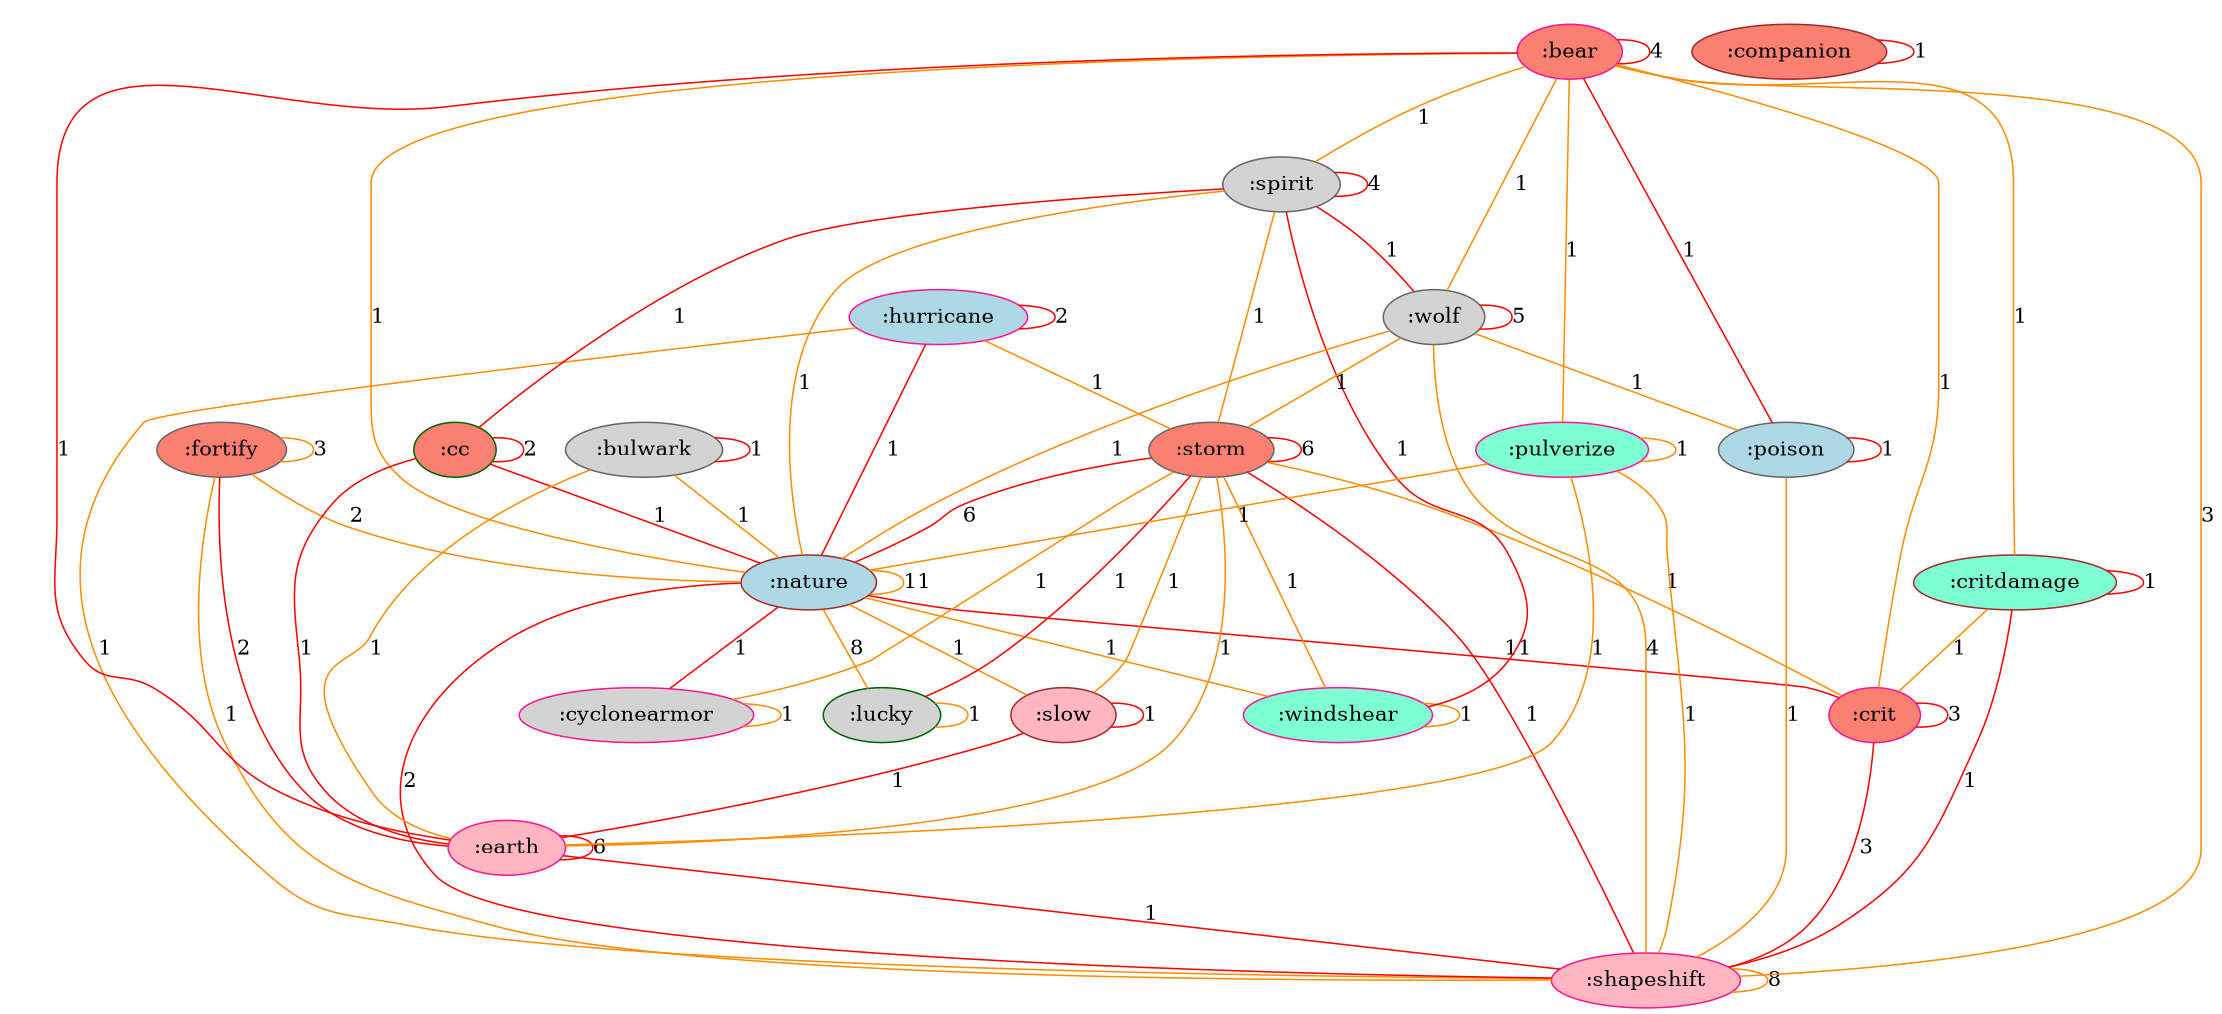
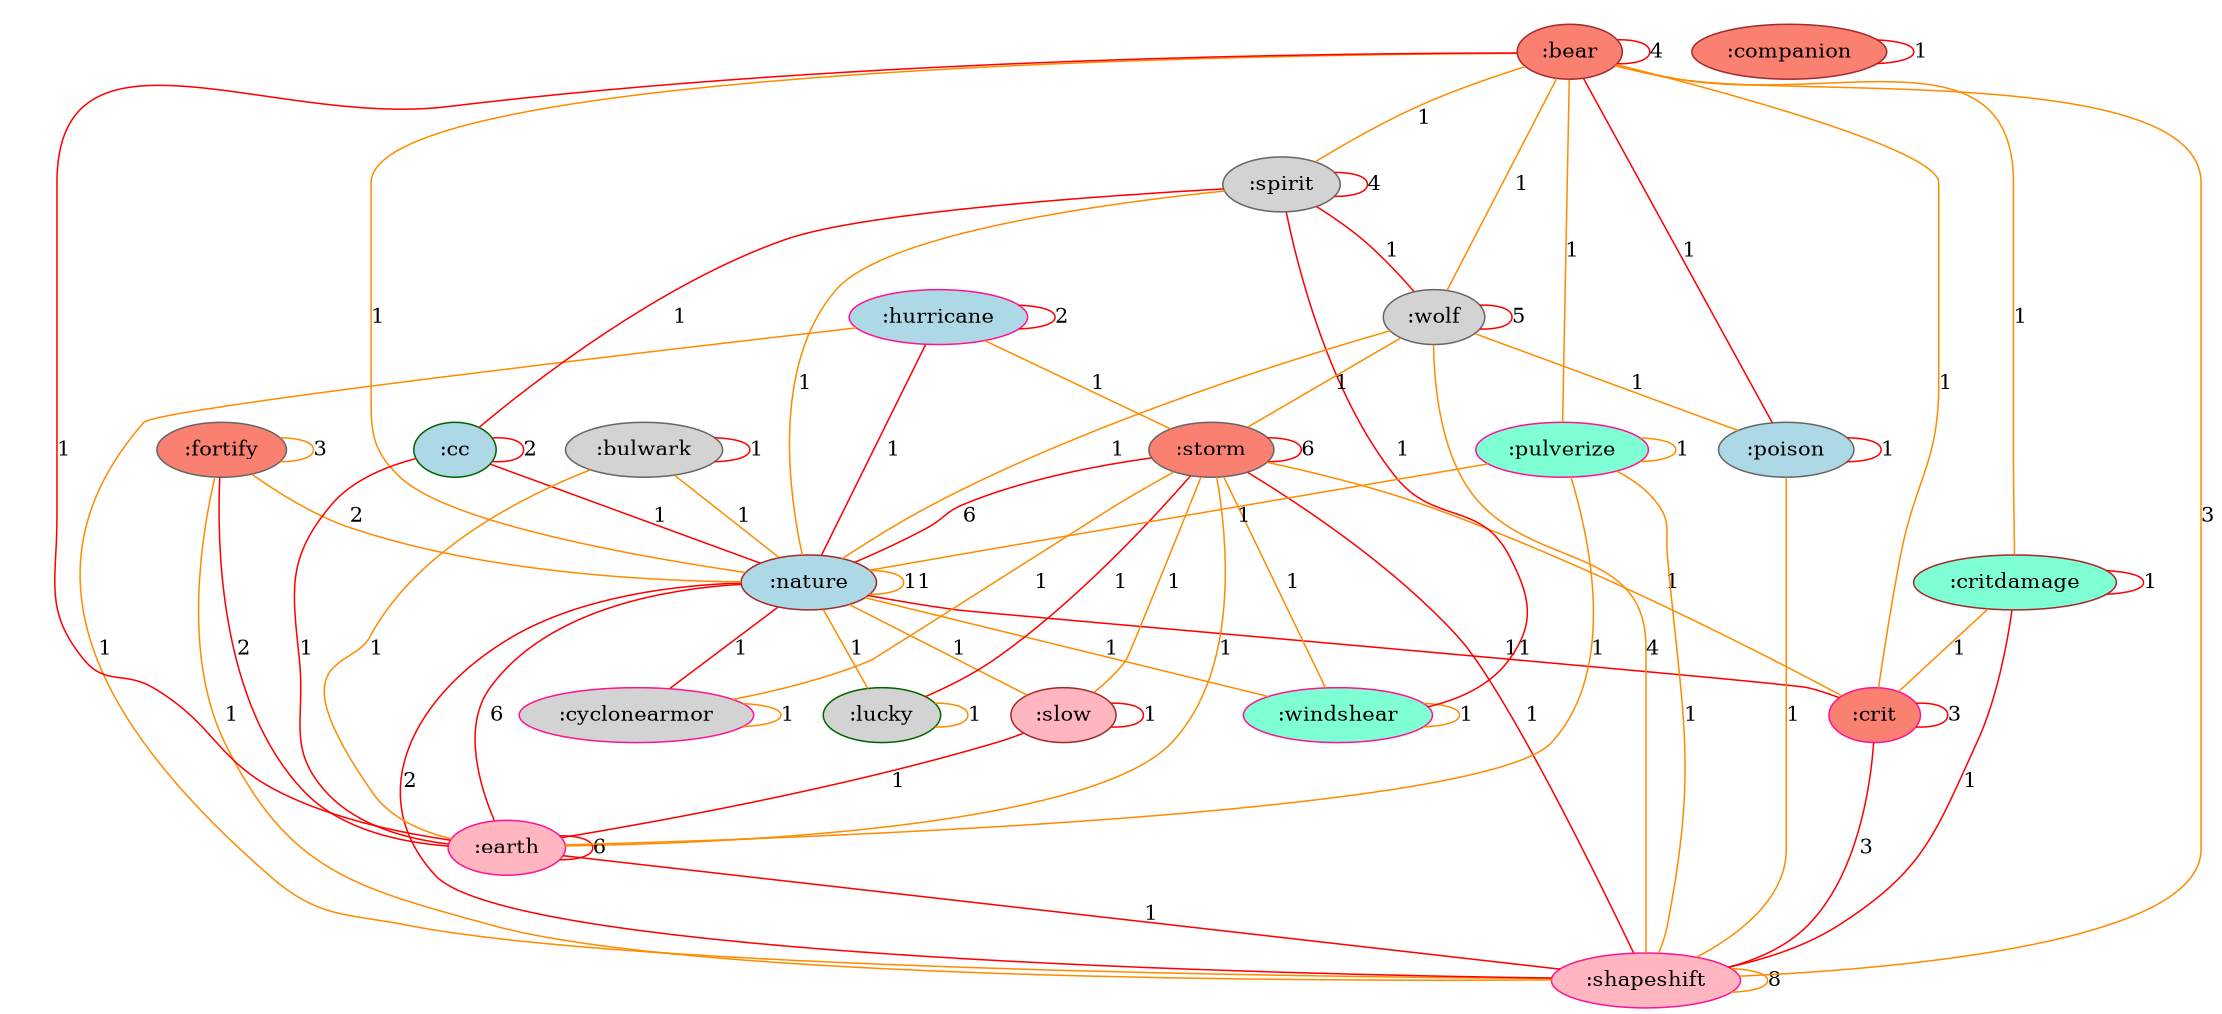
node ":bear": color deeppink -> brown
edge ":spirit" -- ":storm": removed, label "1"
node ":cc": fillcolor salmon -> lightblue
edge ":nature" -- ":earth": added, label "6"
edge ":nature" -- ":lucky": label "8" -> "1"
